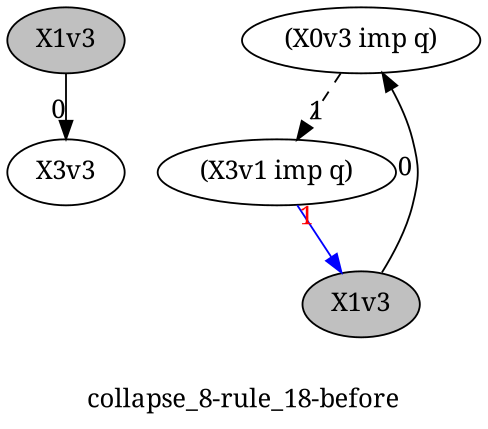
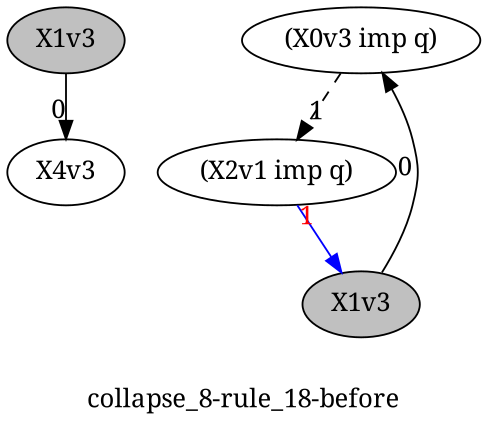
node "X3v3": label "X3v3" -> "X4v3"
node "(X3v1 imp q)": label "(X3v1 imp q)" -> "(X2v1 imp q)"
